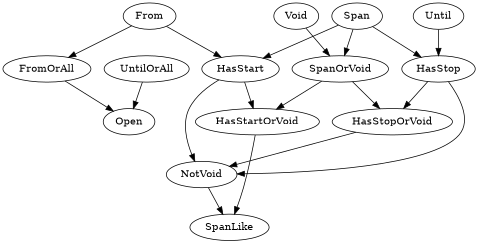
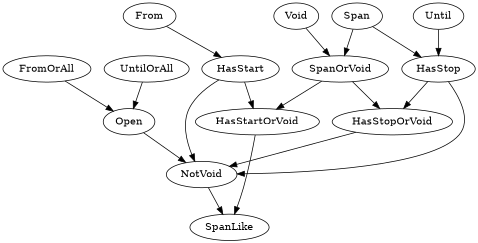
edge "From" -> "FromOrAll": removed
edge "Span" -> "HasStart": removed
edge "Open" -> "NotVoid": added
